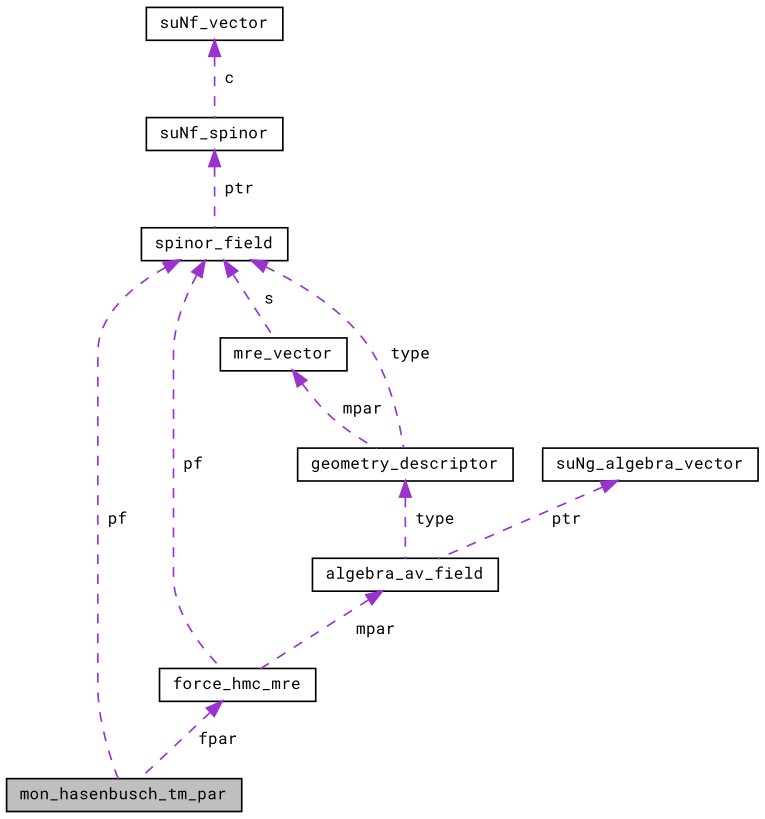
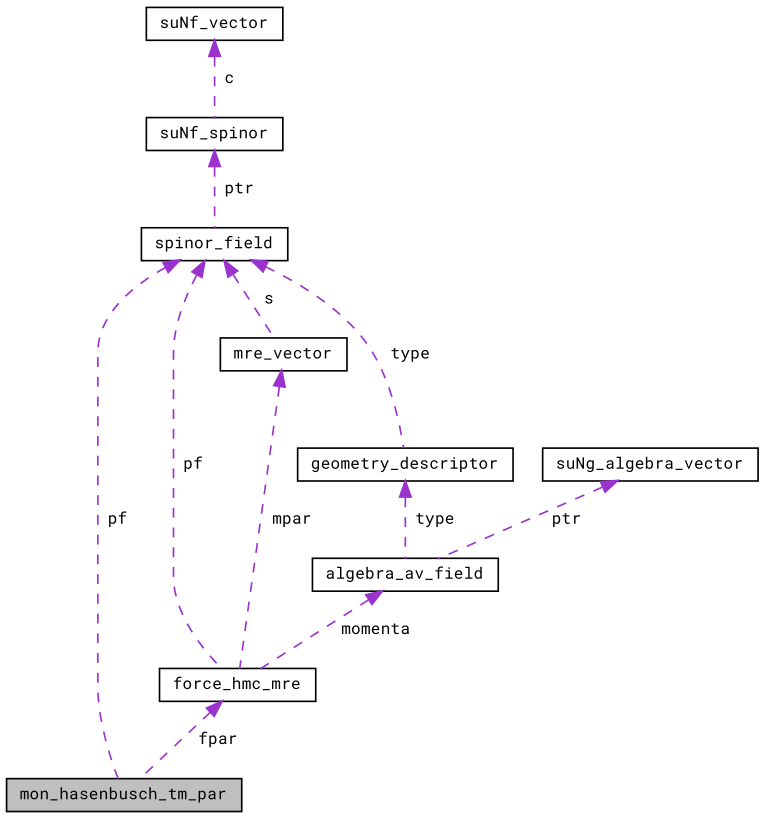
edge "geometry_descriptor" -> "mre_vector": now "force_hmc_mre" -> "mre_vector"
edge "force_hmc_mre" -> "algebra_av_field": label " mpar" -> " momenta"
